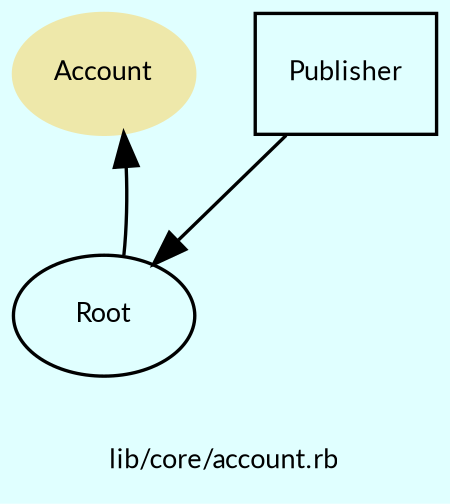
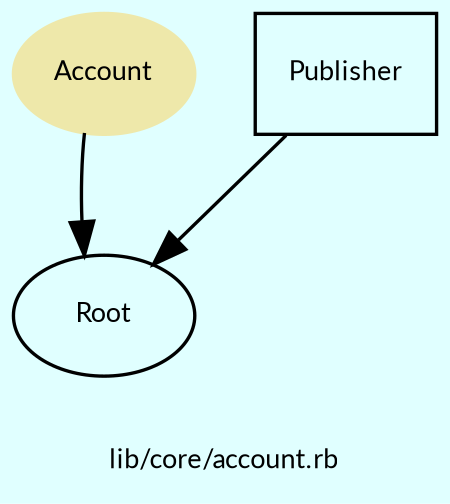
edge "Root" -> "Account": reversed
